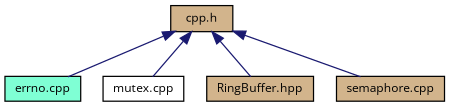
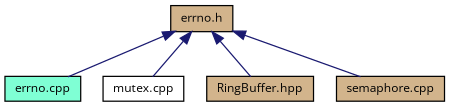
node "cpp.h": label "cpp.h" -> "errno.h"
